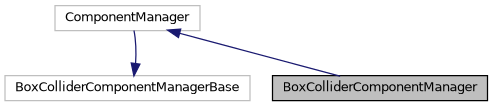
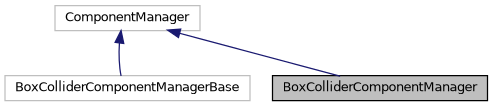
edge "ComponentManager" -> "BoxColliderComponentManagerBase": reversed
